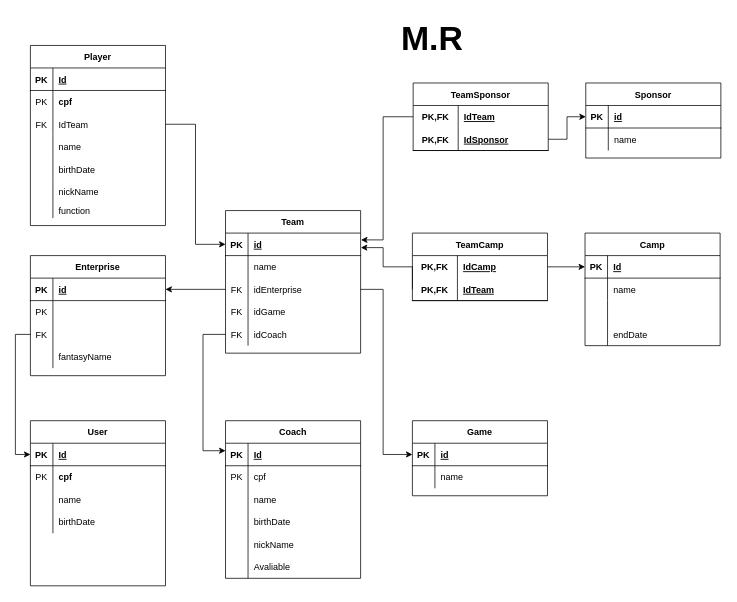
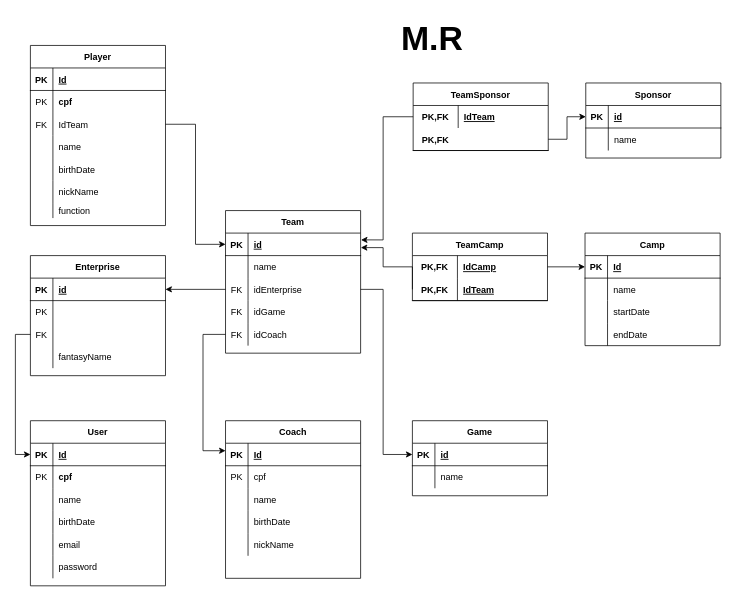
node "IdSponsor": removed
node "startDate": added
node "email": added
node "password": added
node "Avaliable": removed
